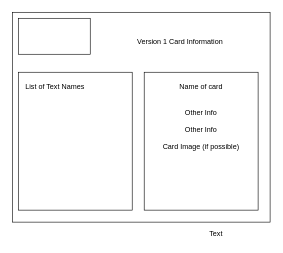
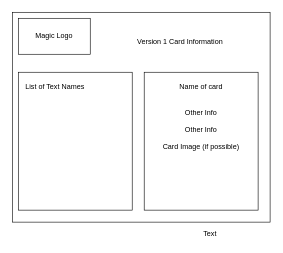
node "Magic Logo": added
node "Text": moved (216, 234) -> (210, 234)
